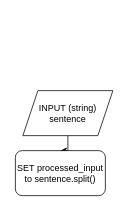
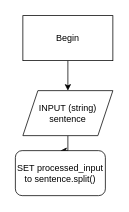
node "Begin": added
edge "Begin" -> "INPUT (string) sentence": added
